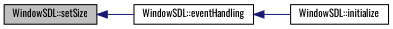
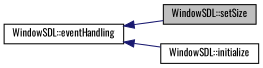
edge "WindowSDL::eventHandling" -> "WindowSDL::setSize": reversed
